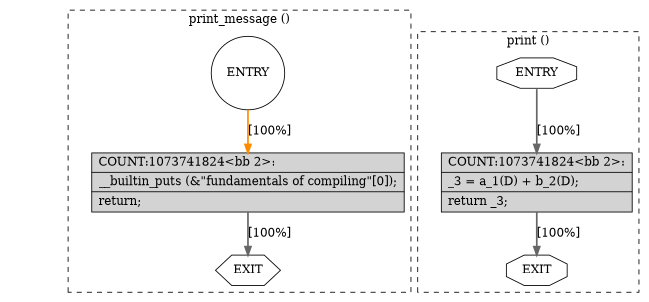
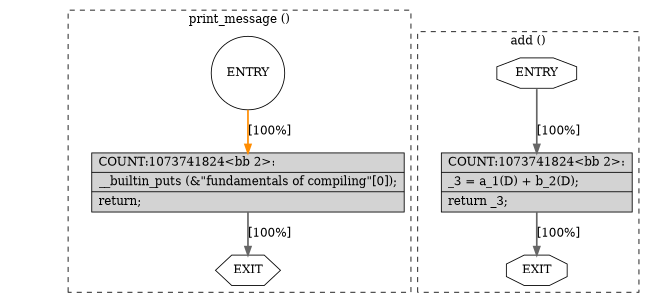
cluster "print ()": label "print ()" -> "add ()"
